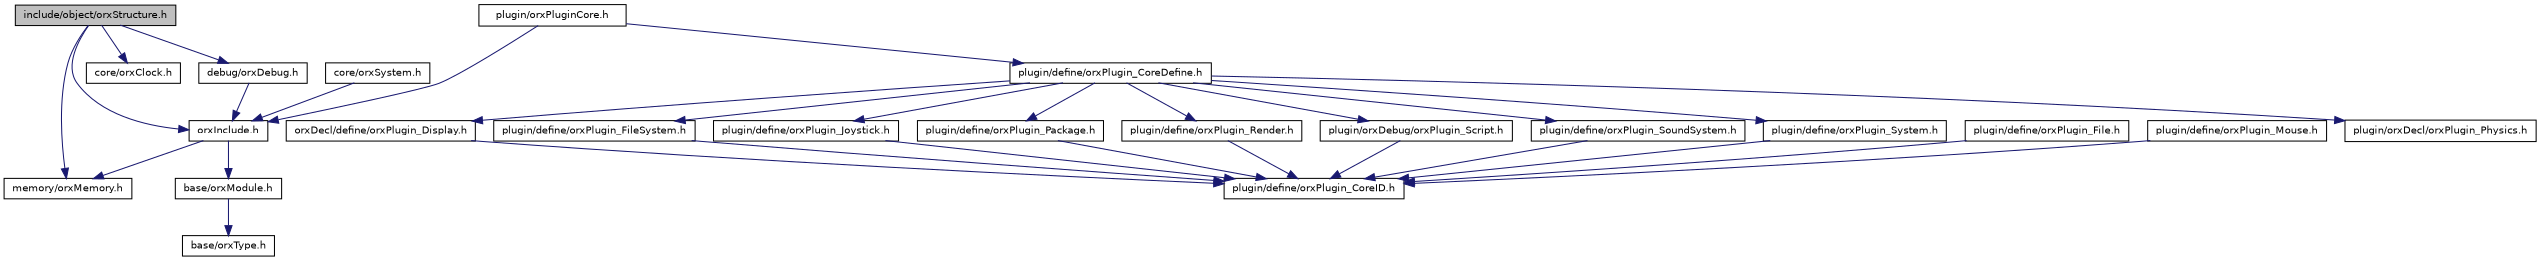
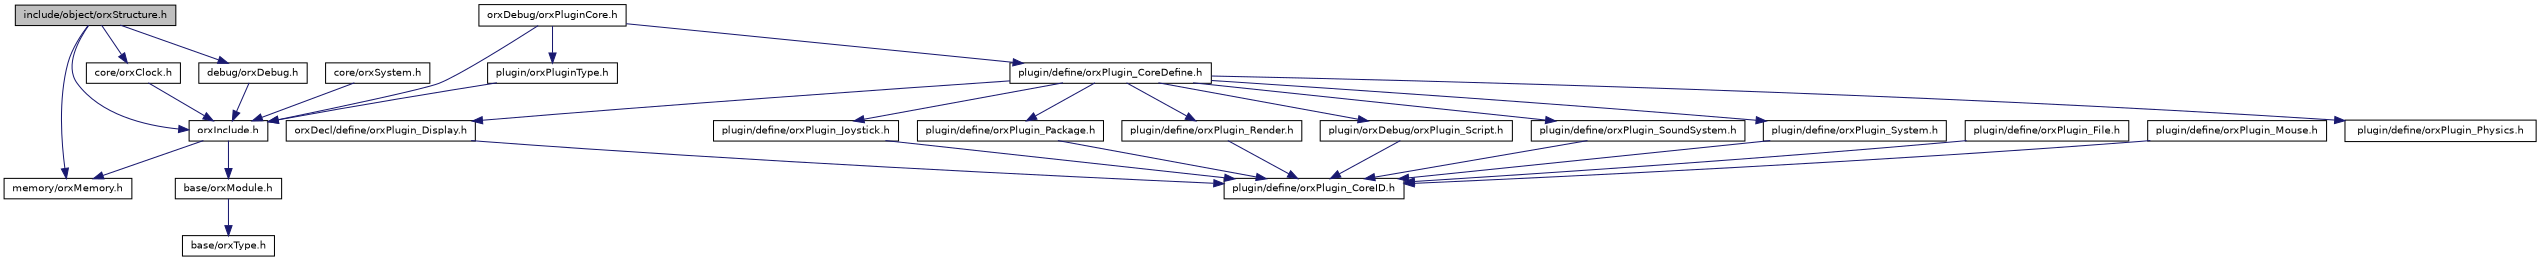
node "plugin/orxPluginCore.h": label "plugin/orxPluginCore.h" -> "orxDebug/orxPluginCore.h"
node "plugin/orxPluginType.h": added
edge "core/orxClock.h" -> "orxInclude.h": added
node "plugin/define/orxPlugin_FileSystem.h": removed
node "plugin/orxDecl/orxPlugin_Physics.h": label "plugin/orxDecl/orxPlugin_Physics.h" -> "plugin/define/orxPlugin_Physics.h"
